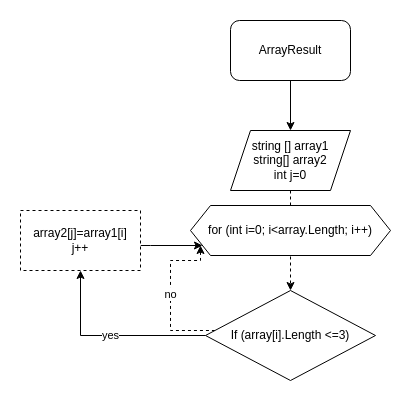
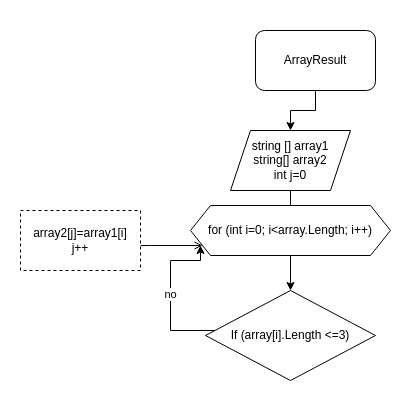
node "ArrayResult": moved (291, 51) -> (316, 61)
edge "array2[j]=array1[i] j++" -> "for (int i=0; i<array.Length; i++)": arrowhead classic -> open
edge "string [] array1 string[] array2 int j=0" -> "If (array[i].Length <=3)": style dashed -> solid
edge "If (array[i].Length <=3)" -> "for (int i=0; i<array.Length; i++)": style dashed -> solid
edge "If (array[i].Length <=3)" -> "array2[j]=array1[i] j++": removed, label "yes"
